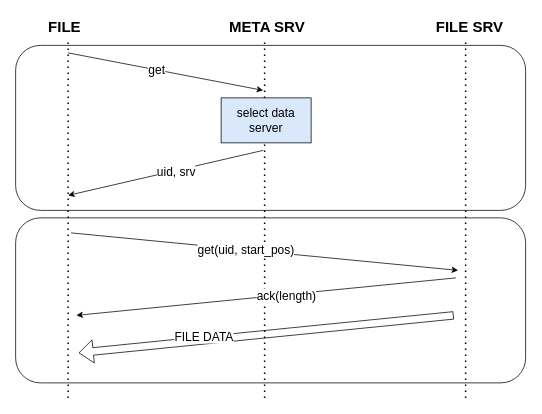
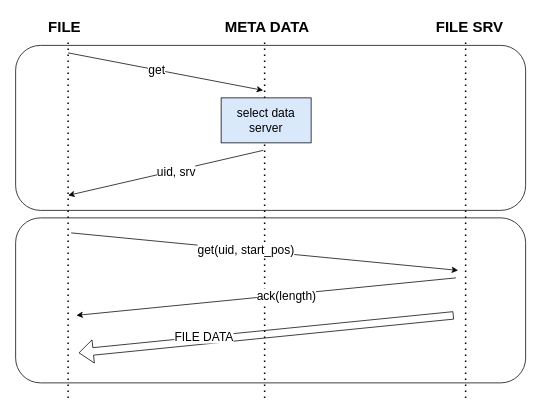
node "META SRV": label "META SRV" -> "META DATA"
